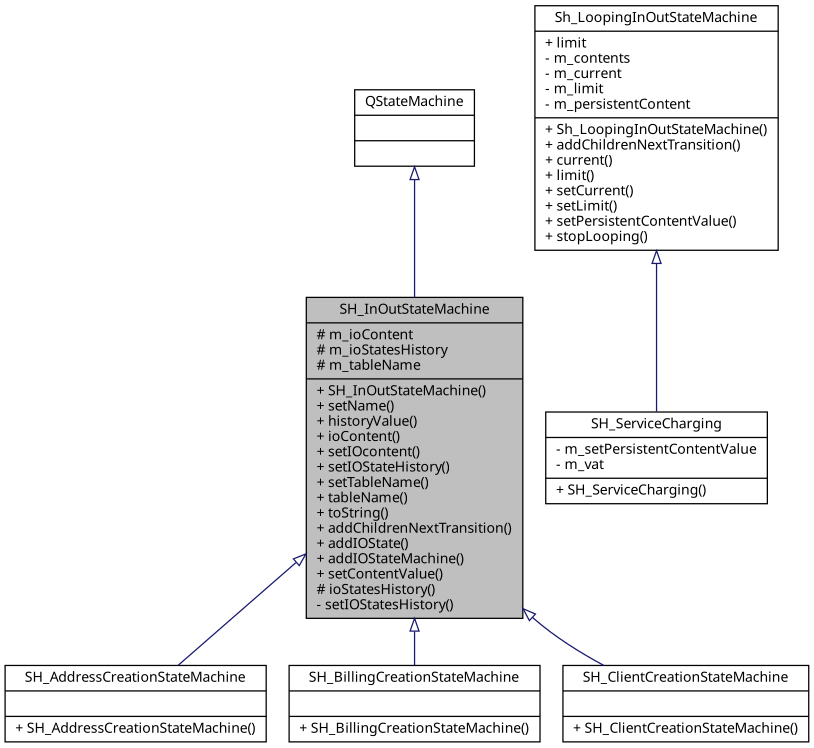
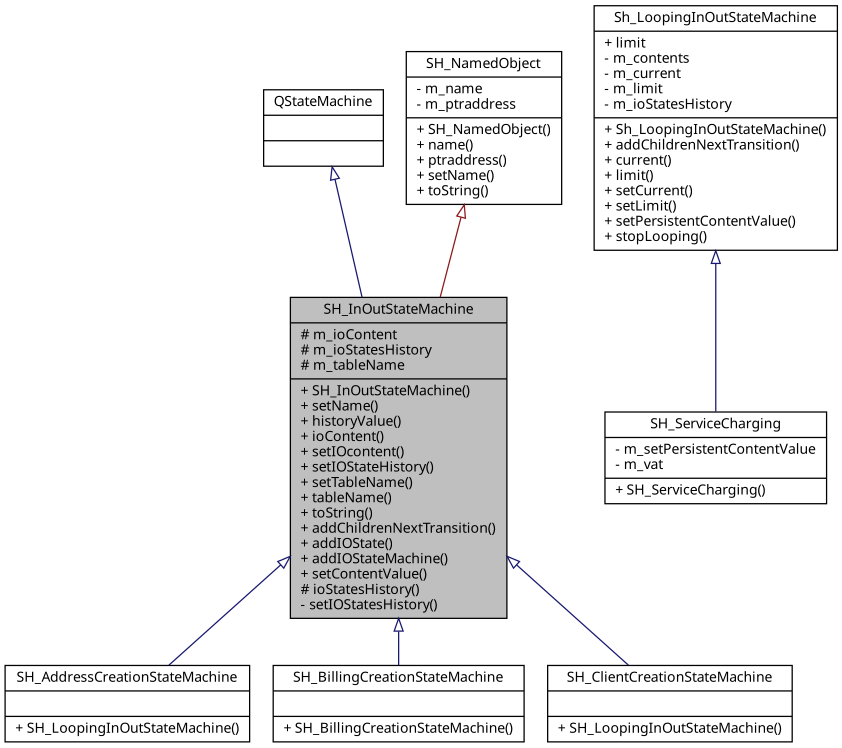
node "Sh_LoopingInOutStateMachine": text "- m_persistentContent" -> "- m_ioStatesHistory"
node "SH_NamedObject": added
node "SH_AddressCreationStateMachine": text "+ SH_AddressCreationStateMachine()" -> "+ SH_LoopingInOutStateMachine()"
node "SH_ClientCreationStateMachine": text "+ SH_ClientCreationStateMachine()" -> "+ SH_LoopingInOutStateMachine()"
